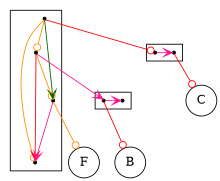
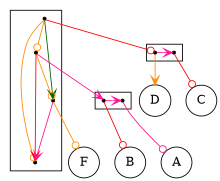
node "D": added
node "A": added
